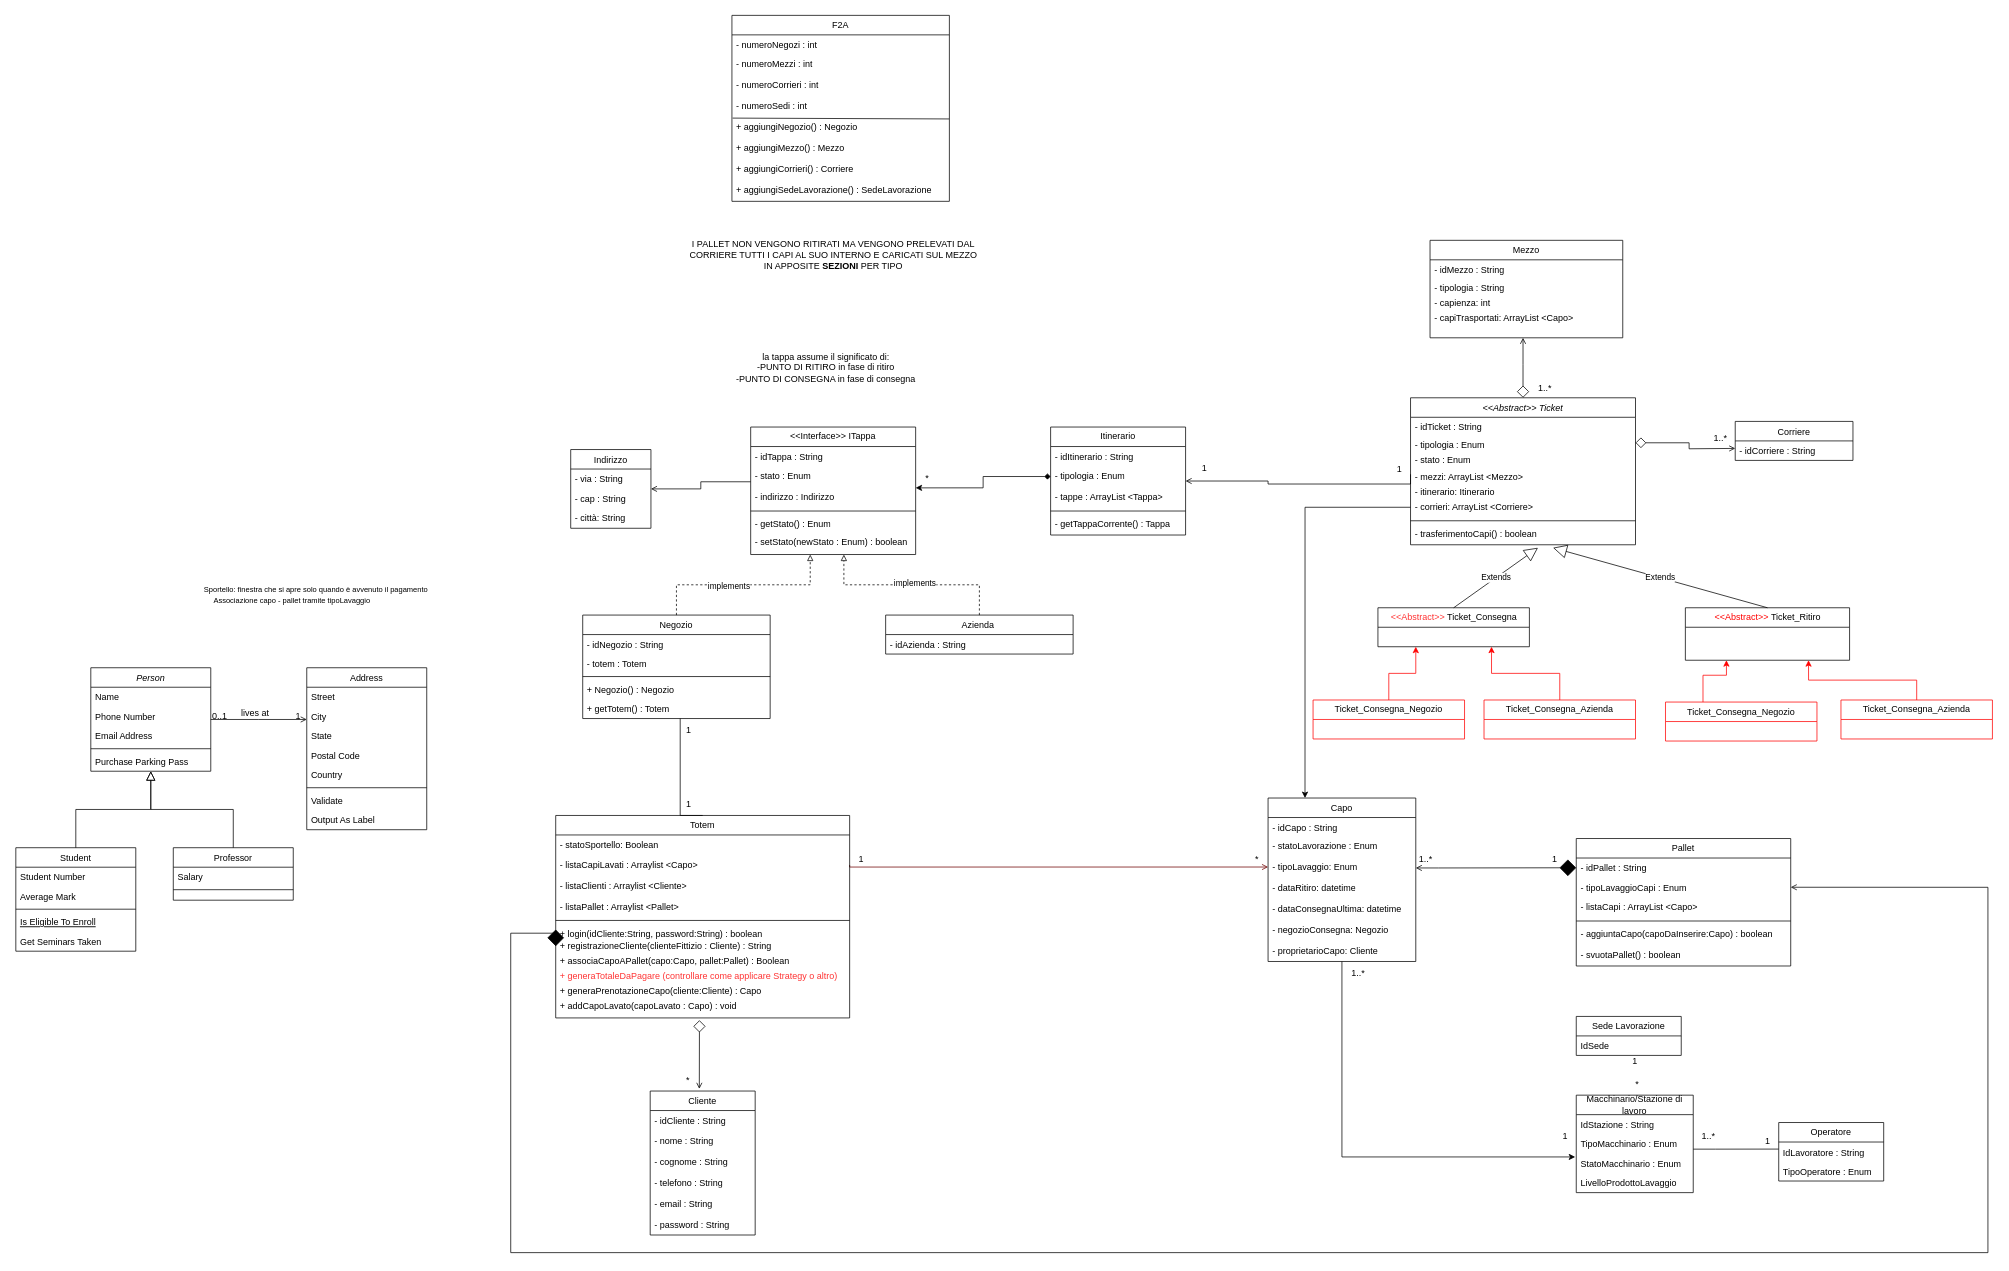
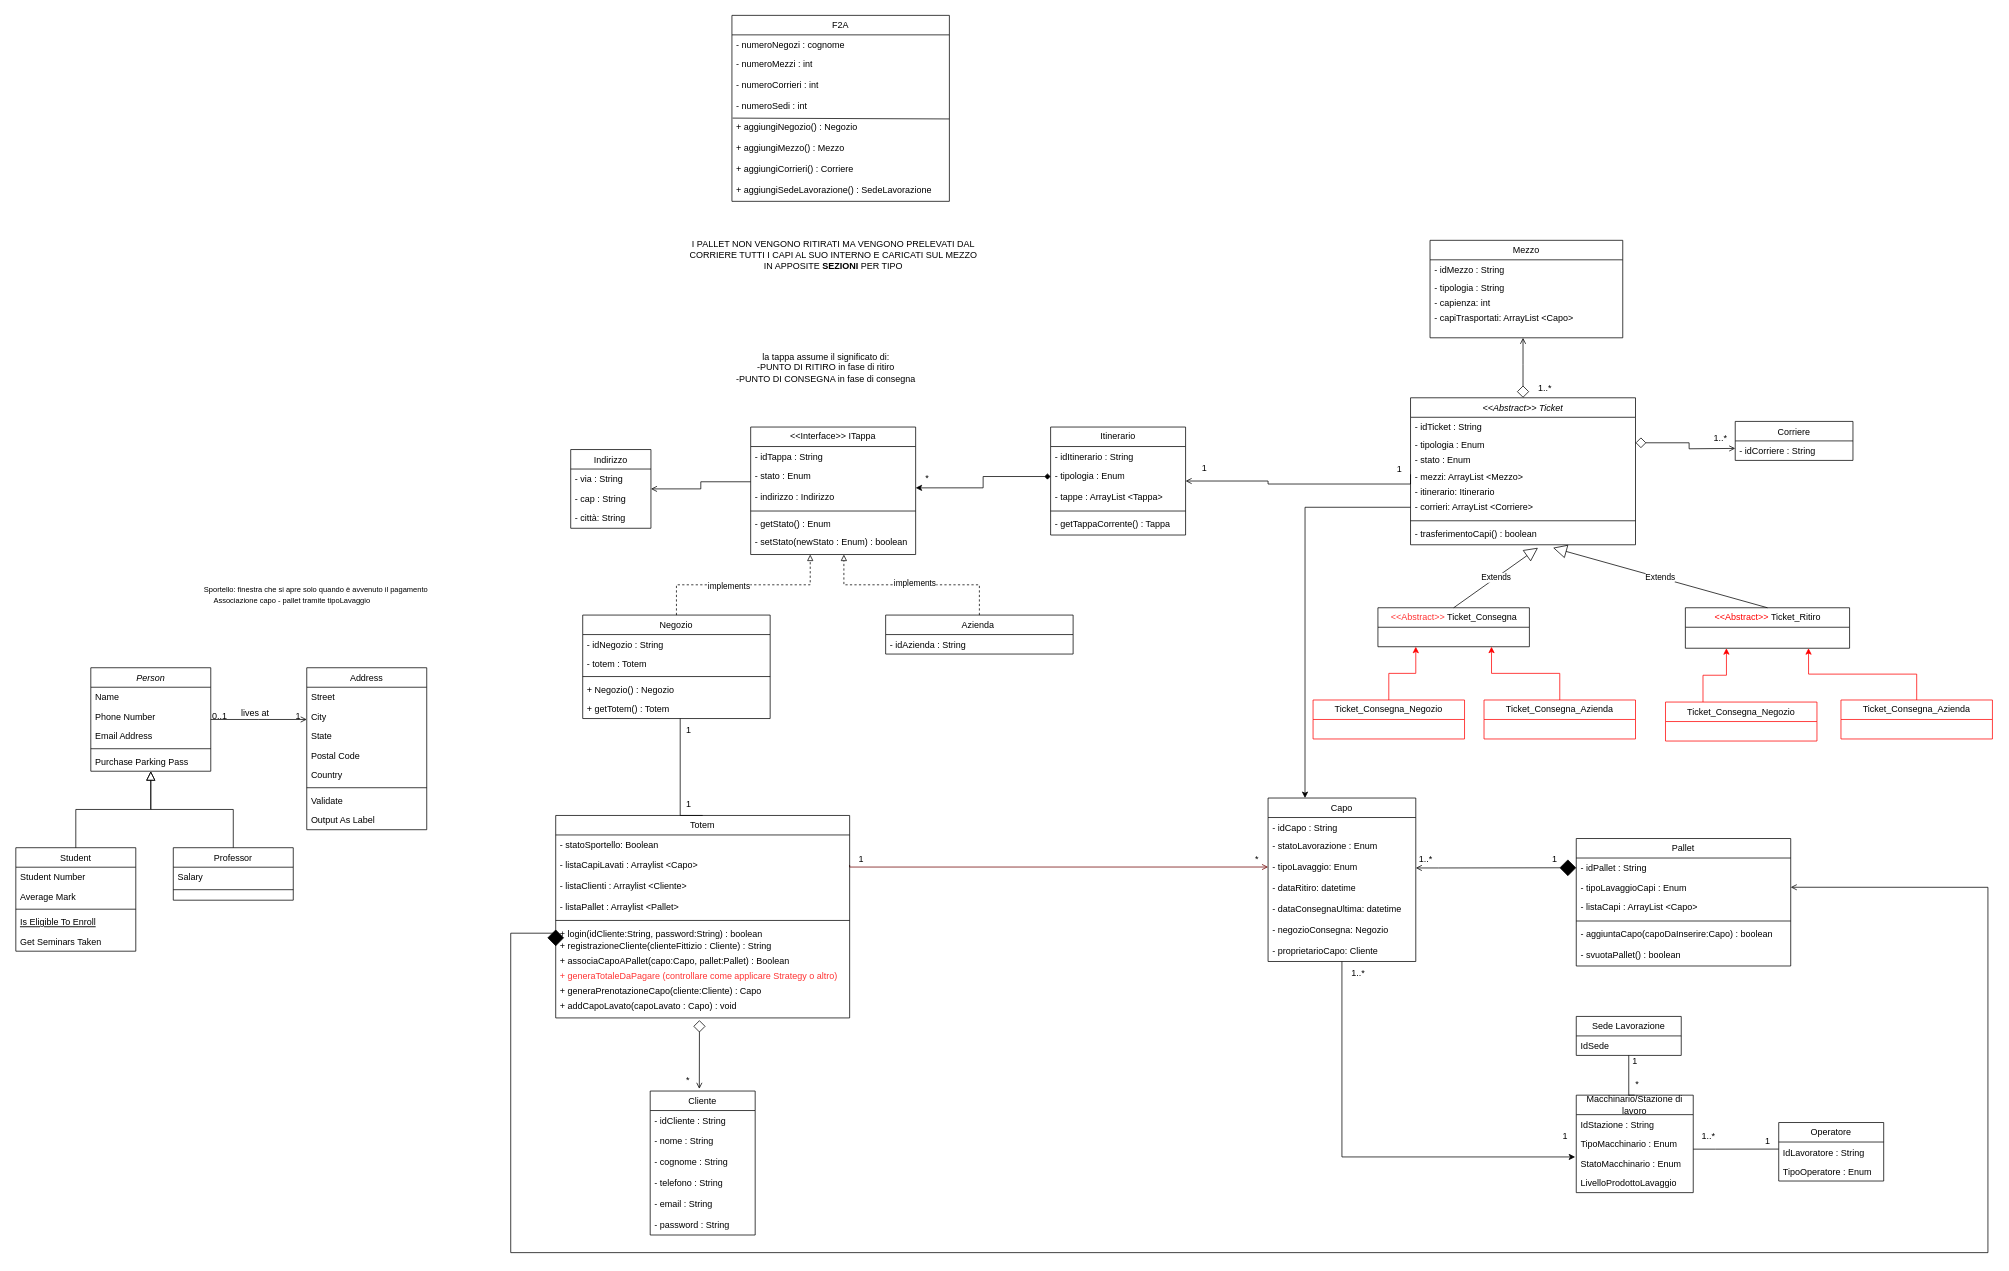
node "- numeroNegozi : int": label "- numeroNegozi : int" -> "- numeroNegozi : cognome"
node "<<Abstract>> Ticket_Ritiro": size 164x53 -> 164x41
edge "Sede Lavorazione" -- "Macchinario/Stazione di lavoro": added
